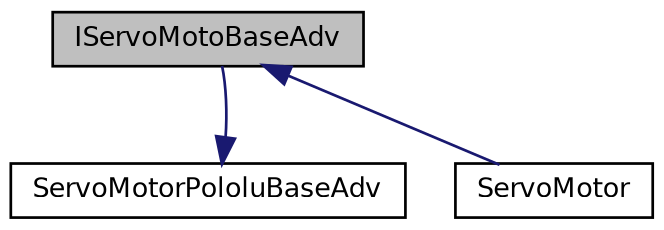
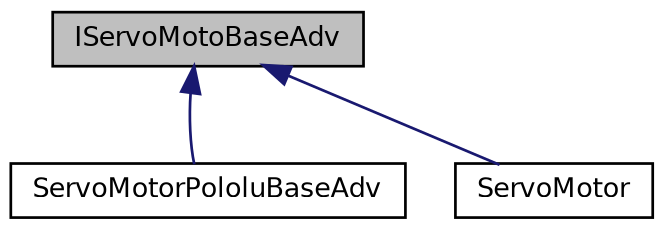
edge "IServoMotoBaseAdv" -> "ServoMotorPololuBaseAdv": reversed
